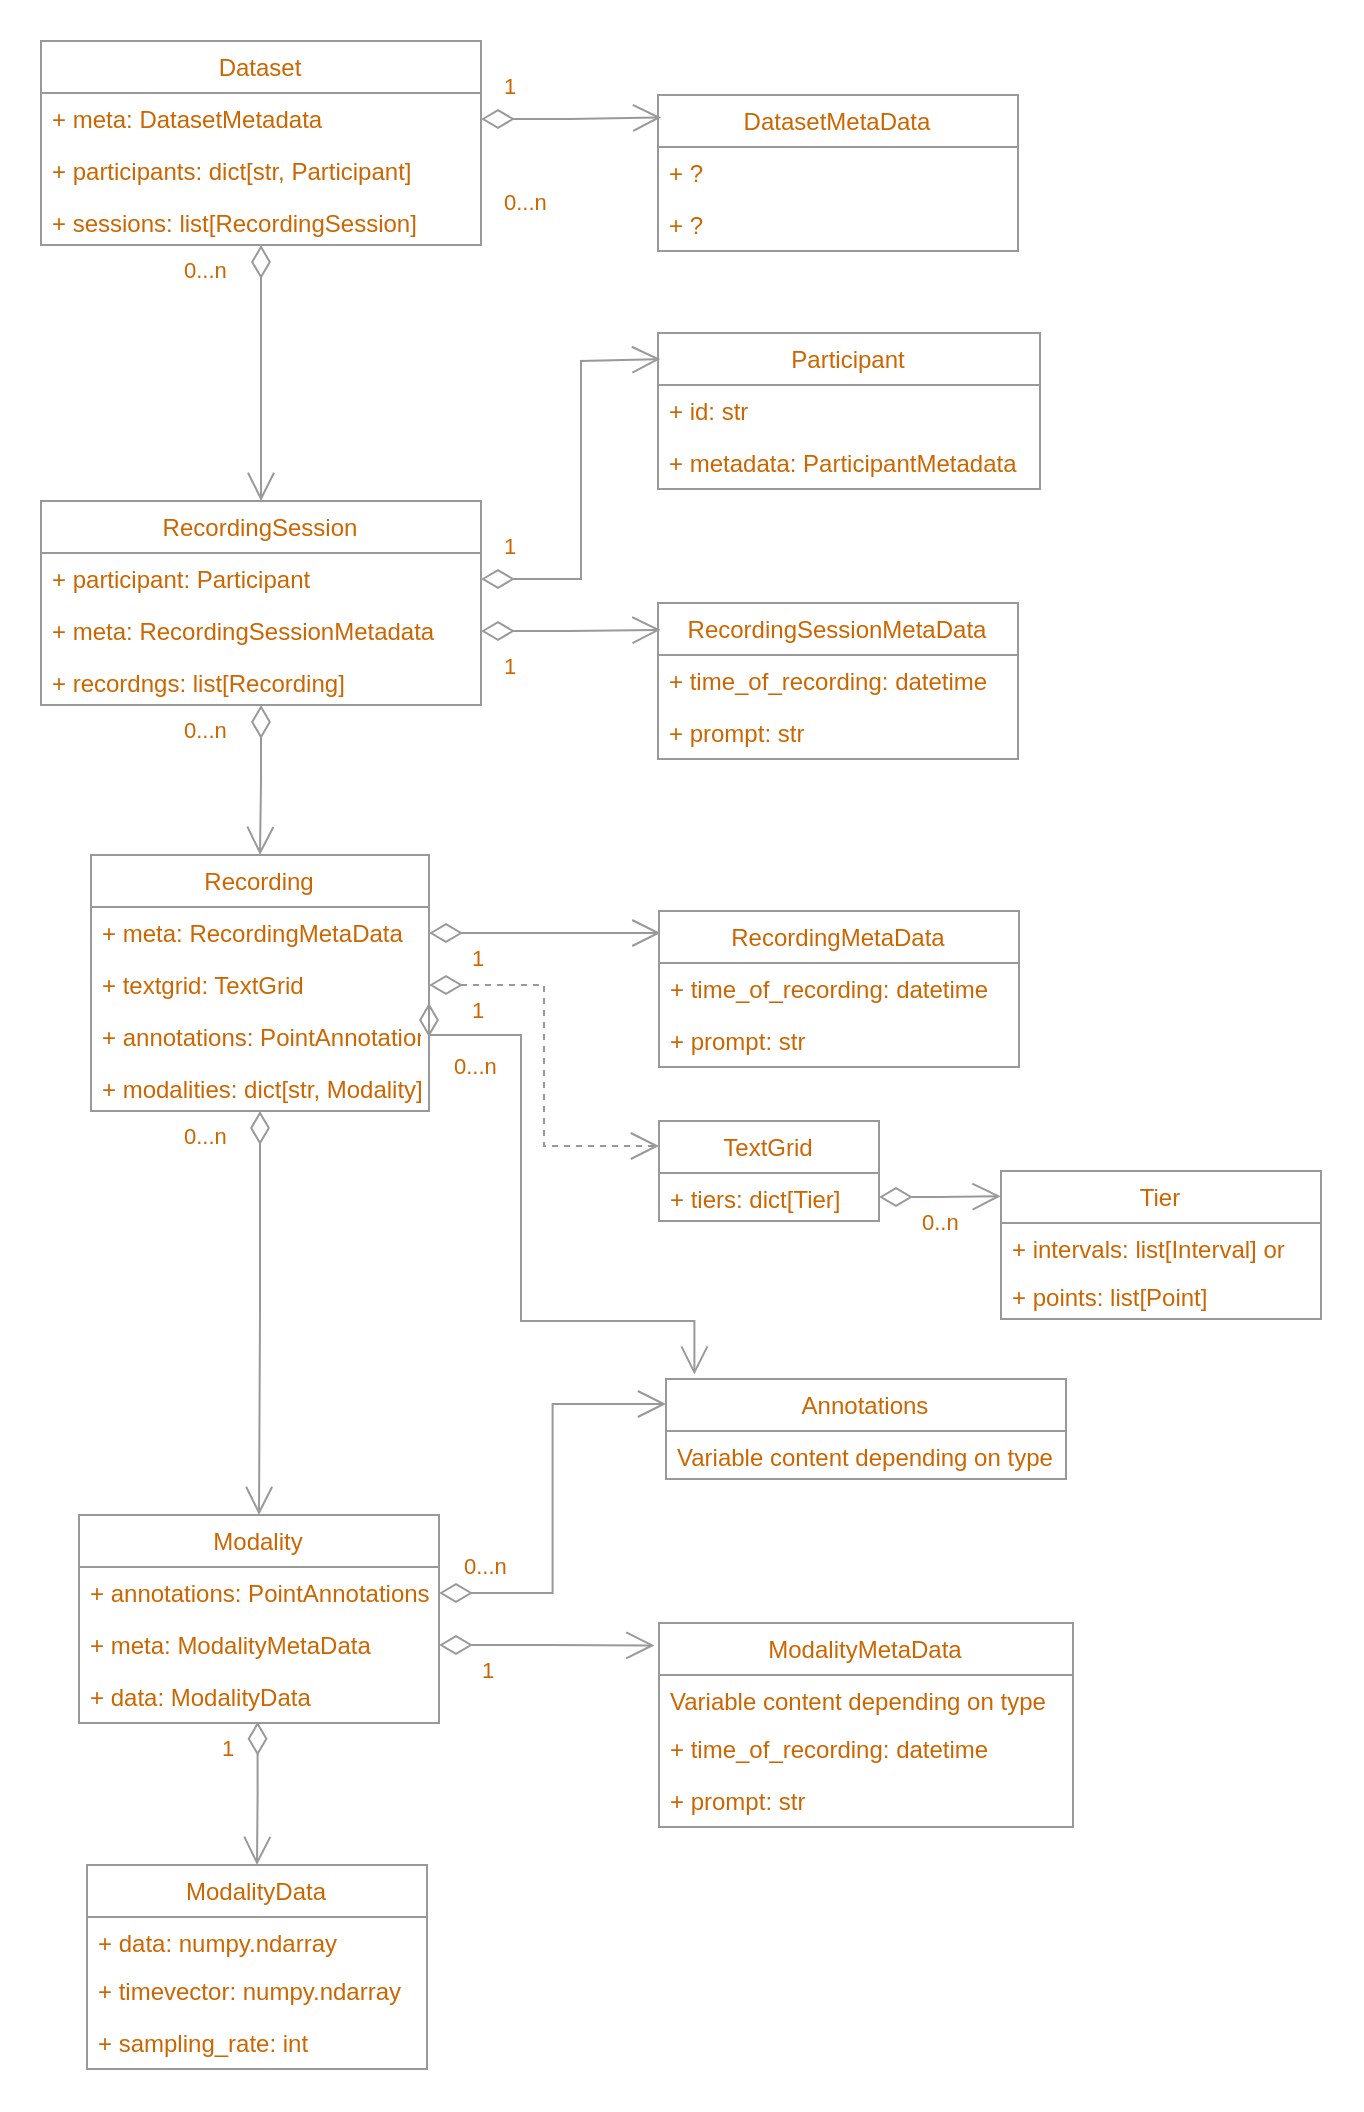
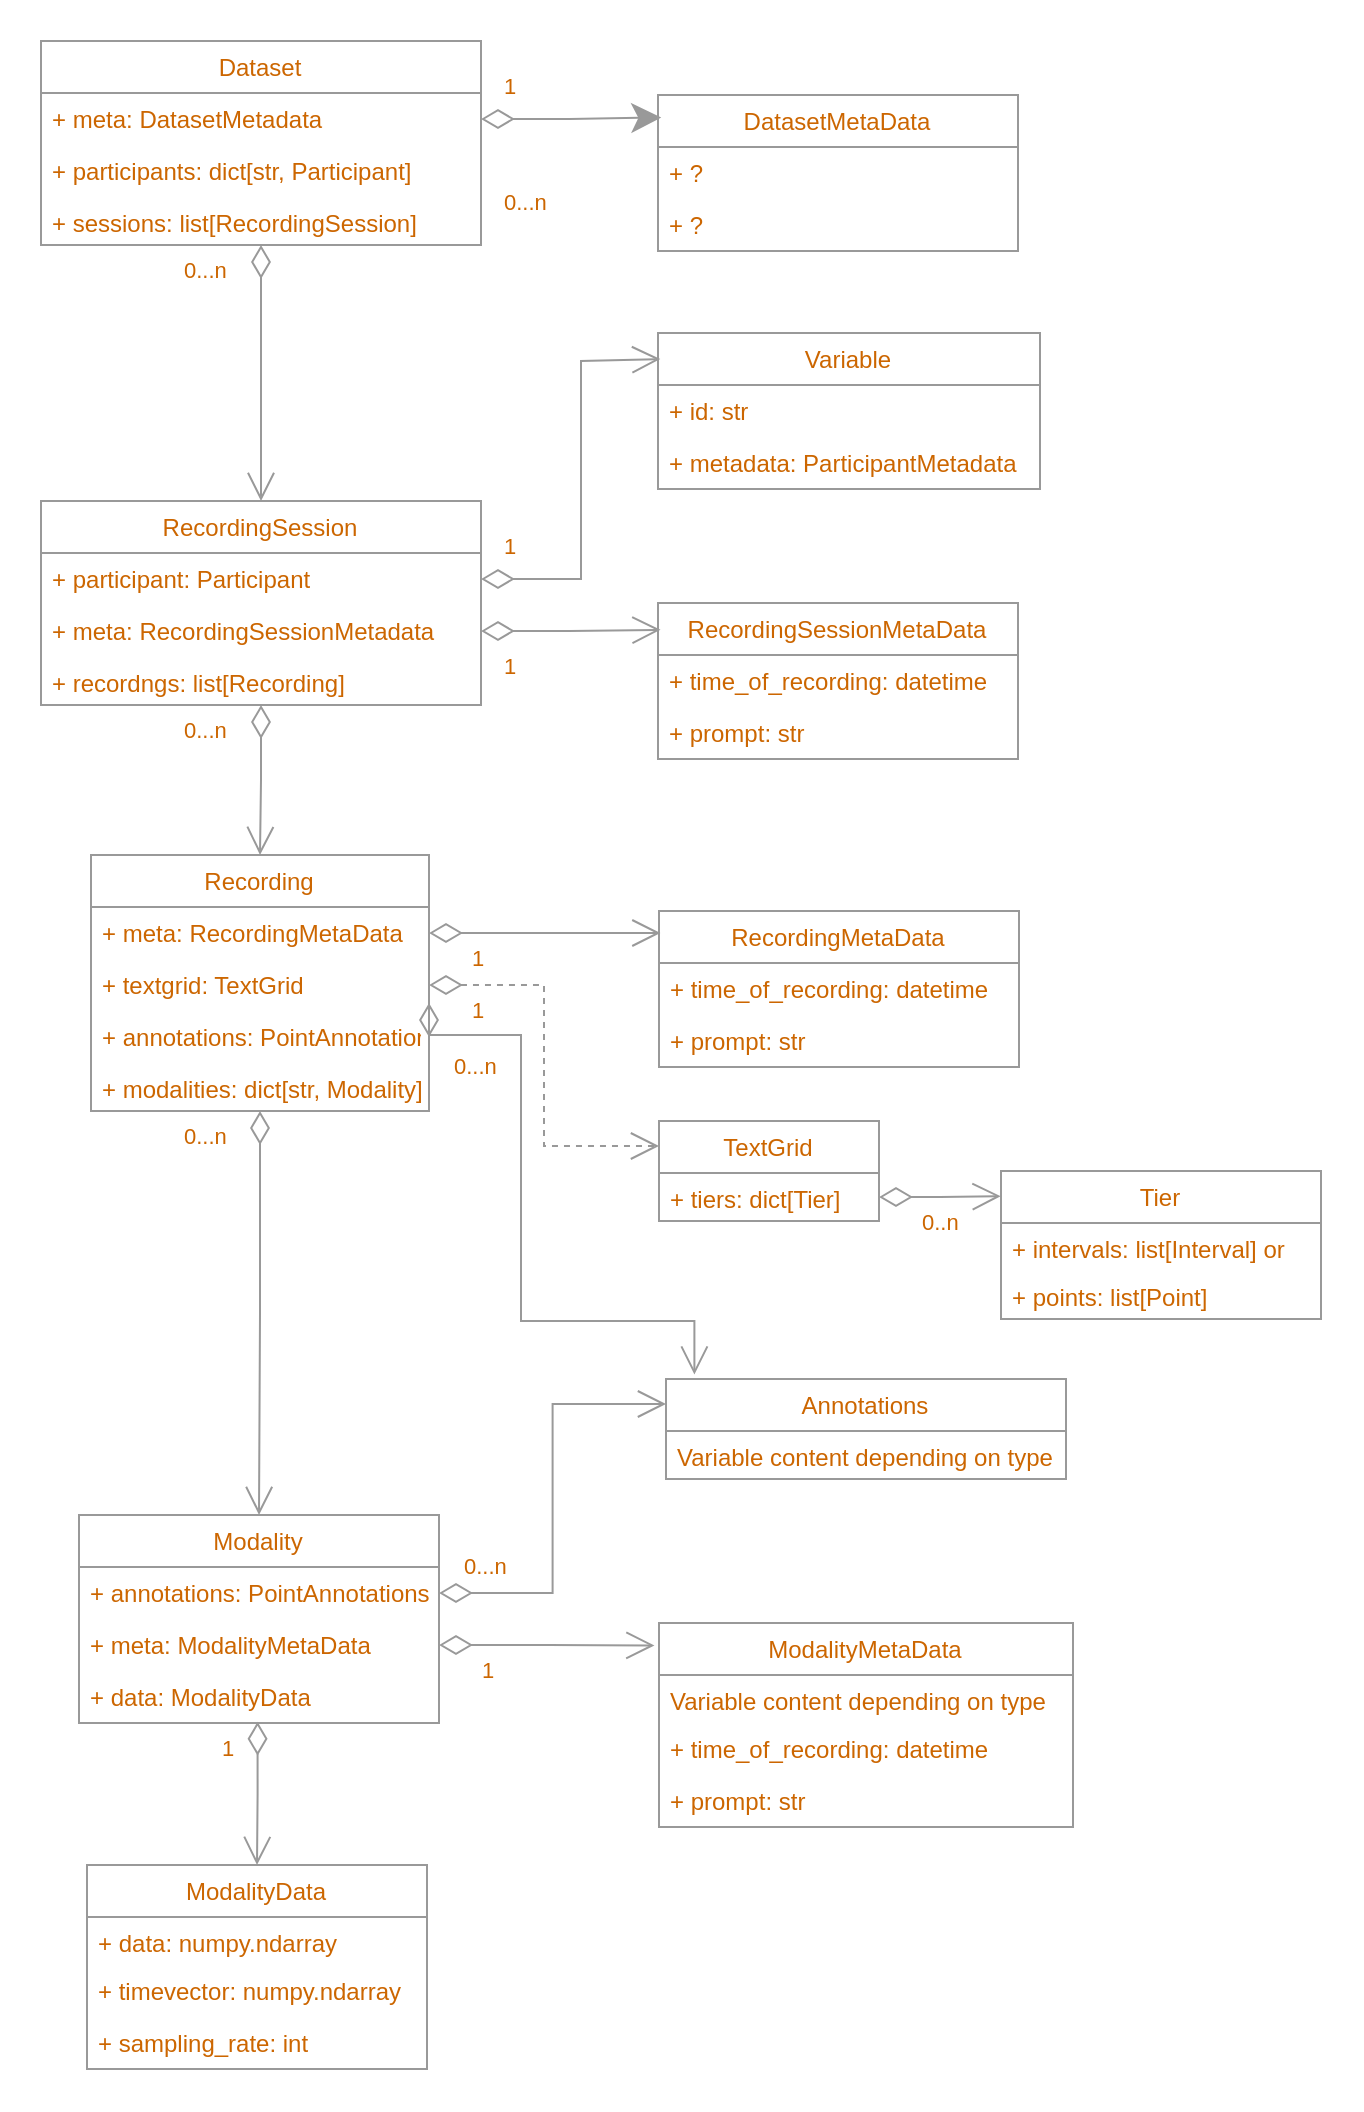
edge "+ meta: DatasetMetadata" -- "DatasetMetaData": arrowhead open -> classic
node "Participant": label "Participant" -> "Variable"
